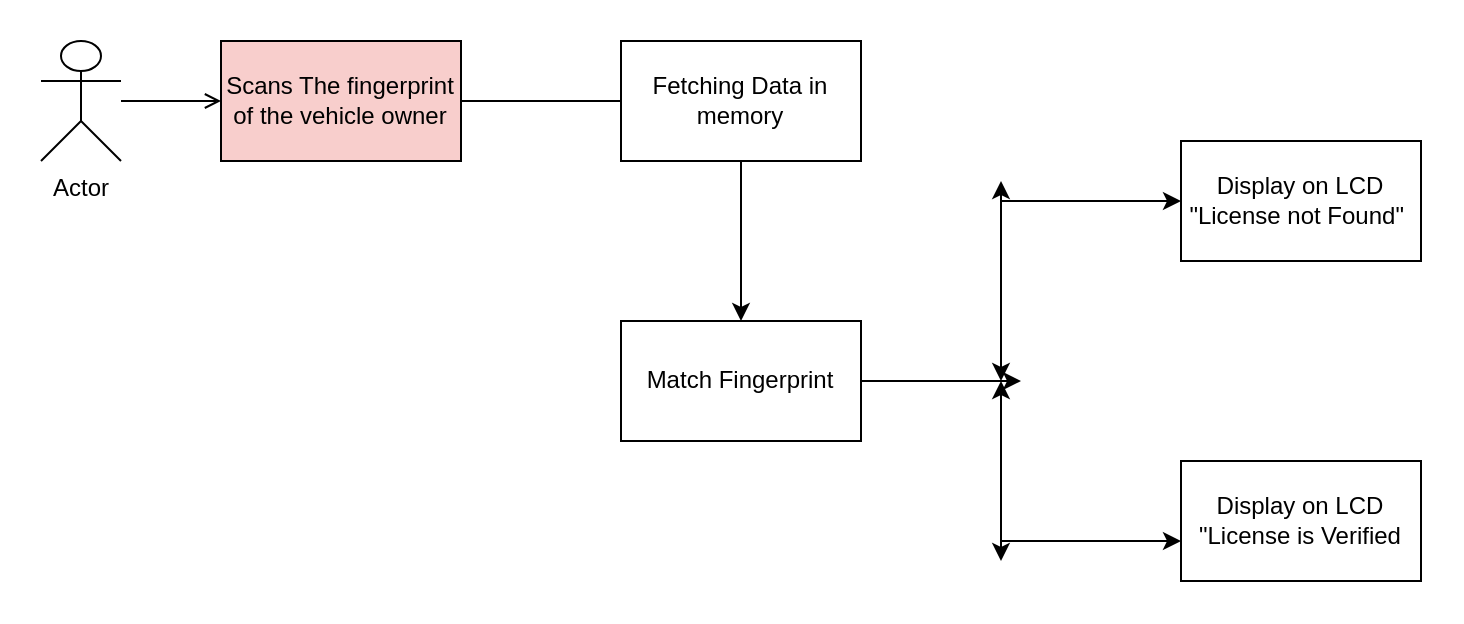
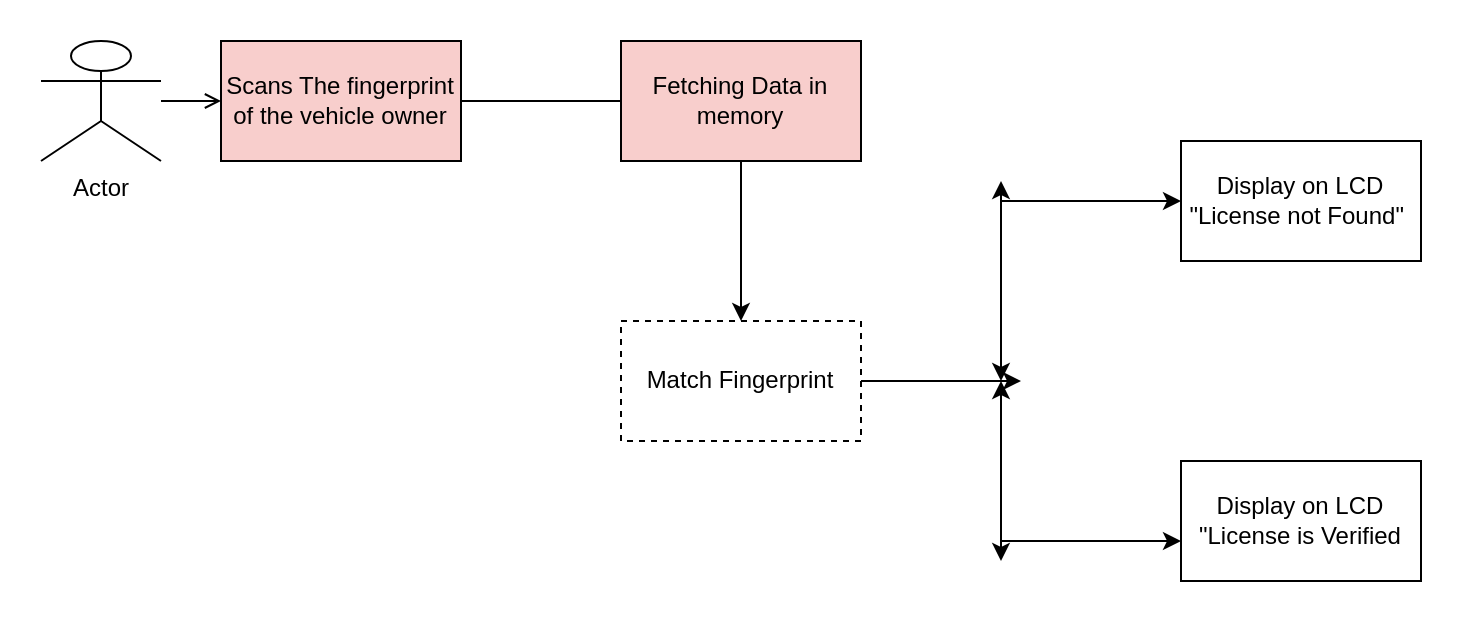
node "Actor": size 80x120 -> 120x120
node "Fetching Data in memory": fillcolor #ffffff -> #f8cecc
node "Match Fingerprint": style solid -> dashed
